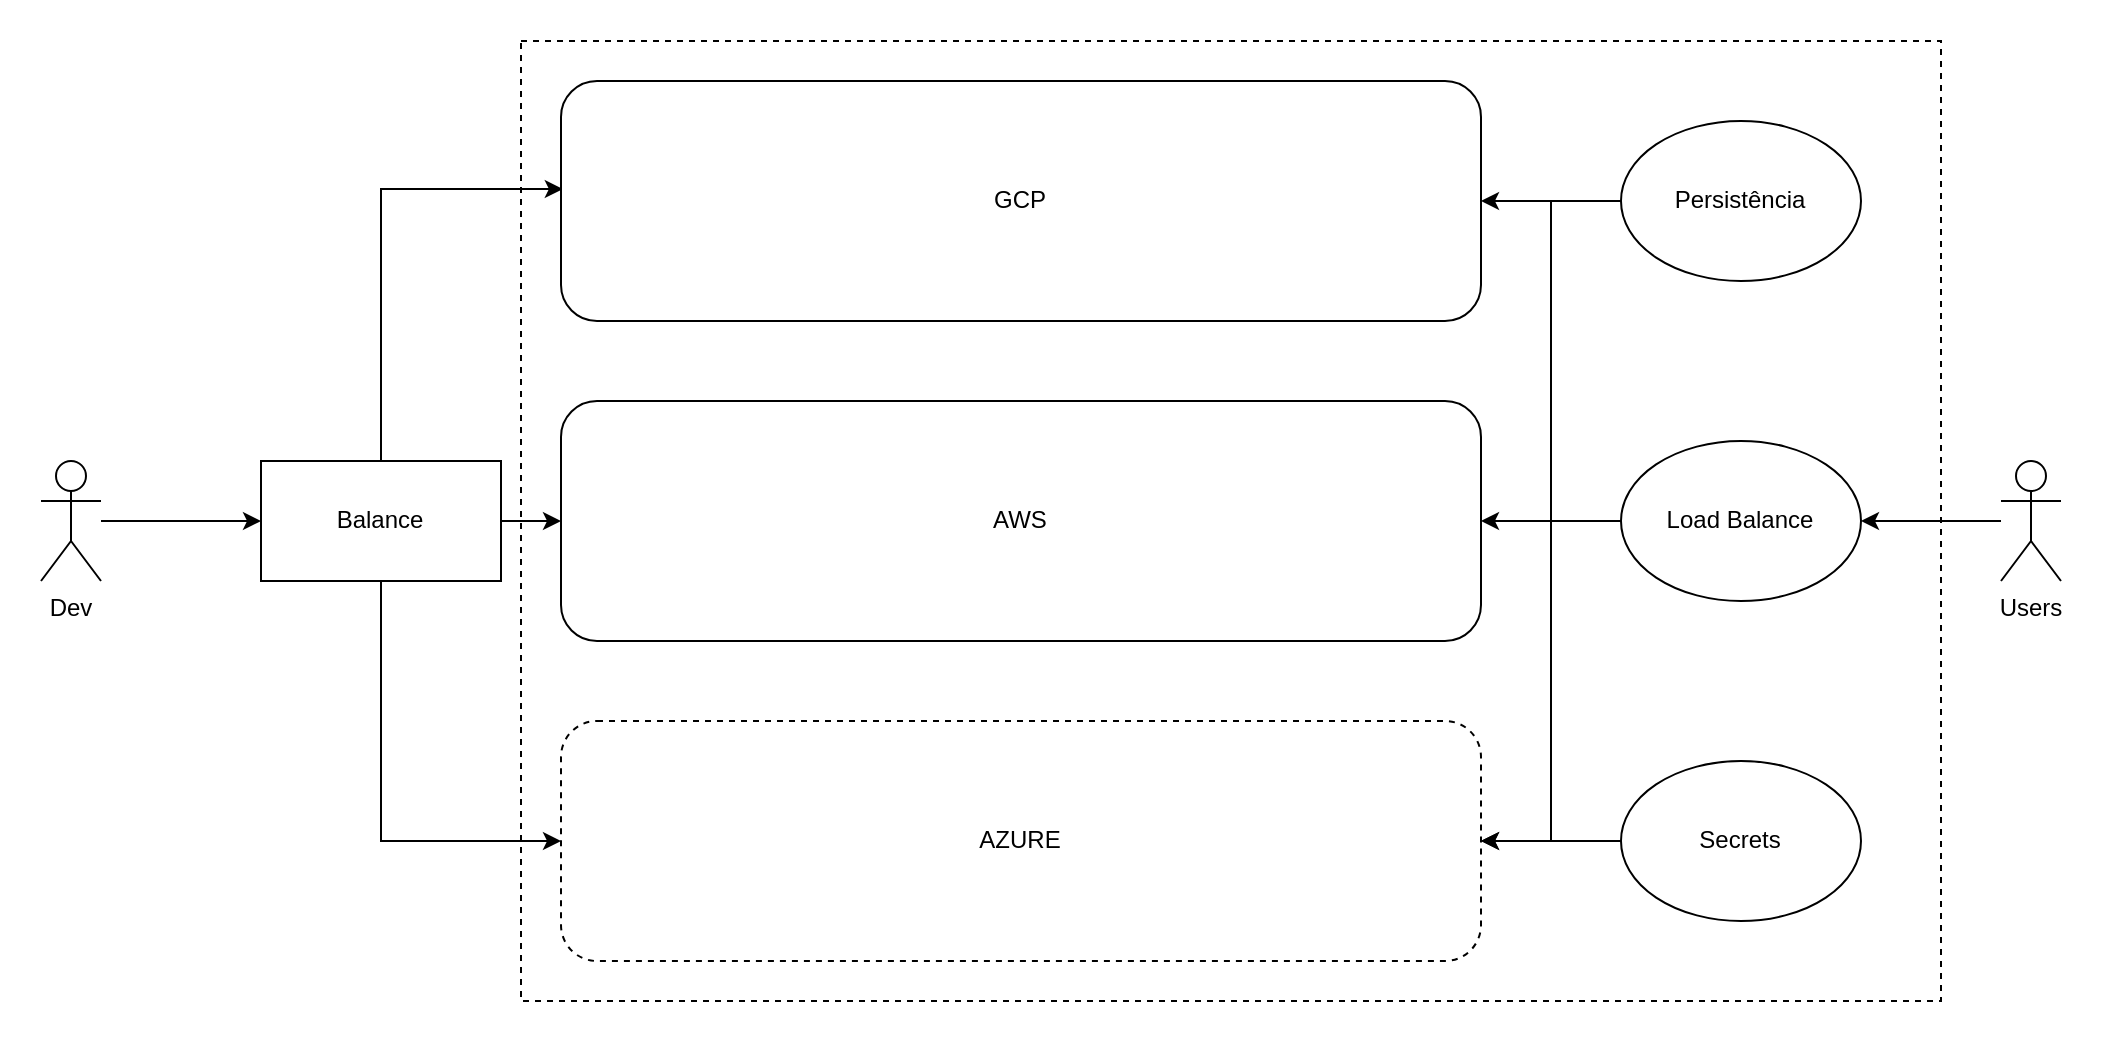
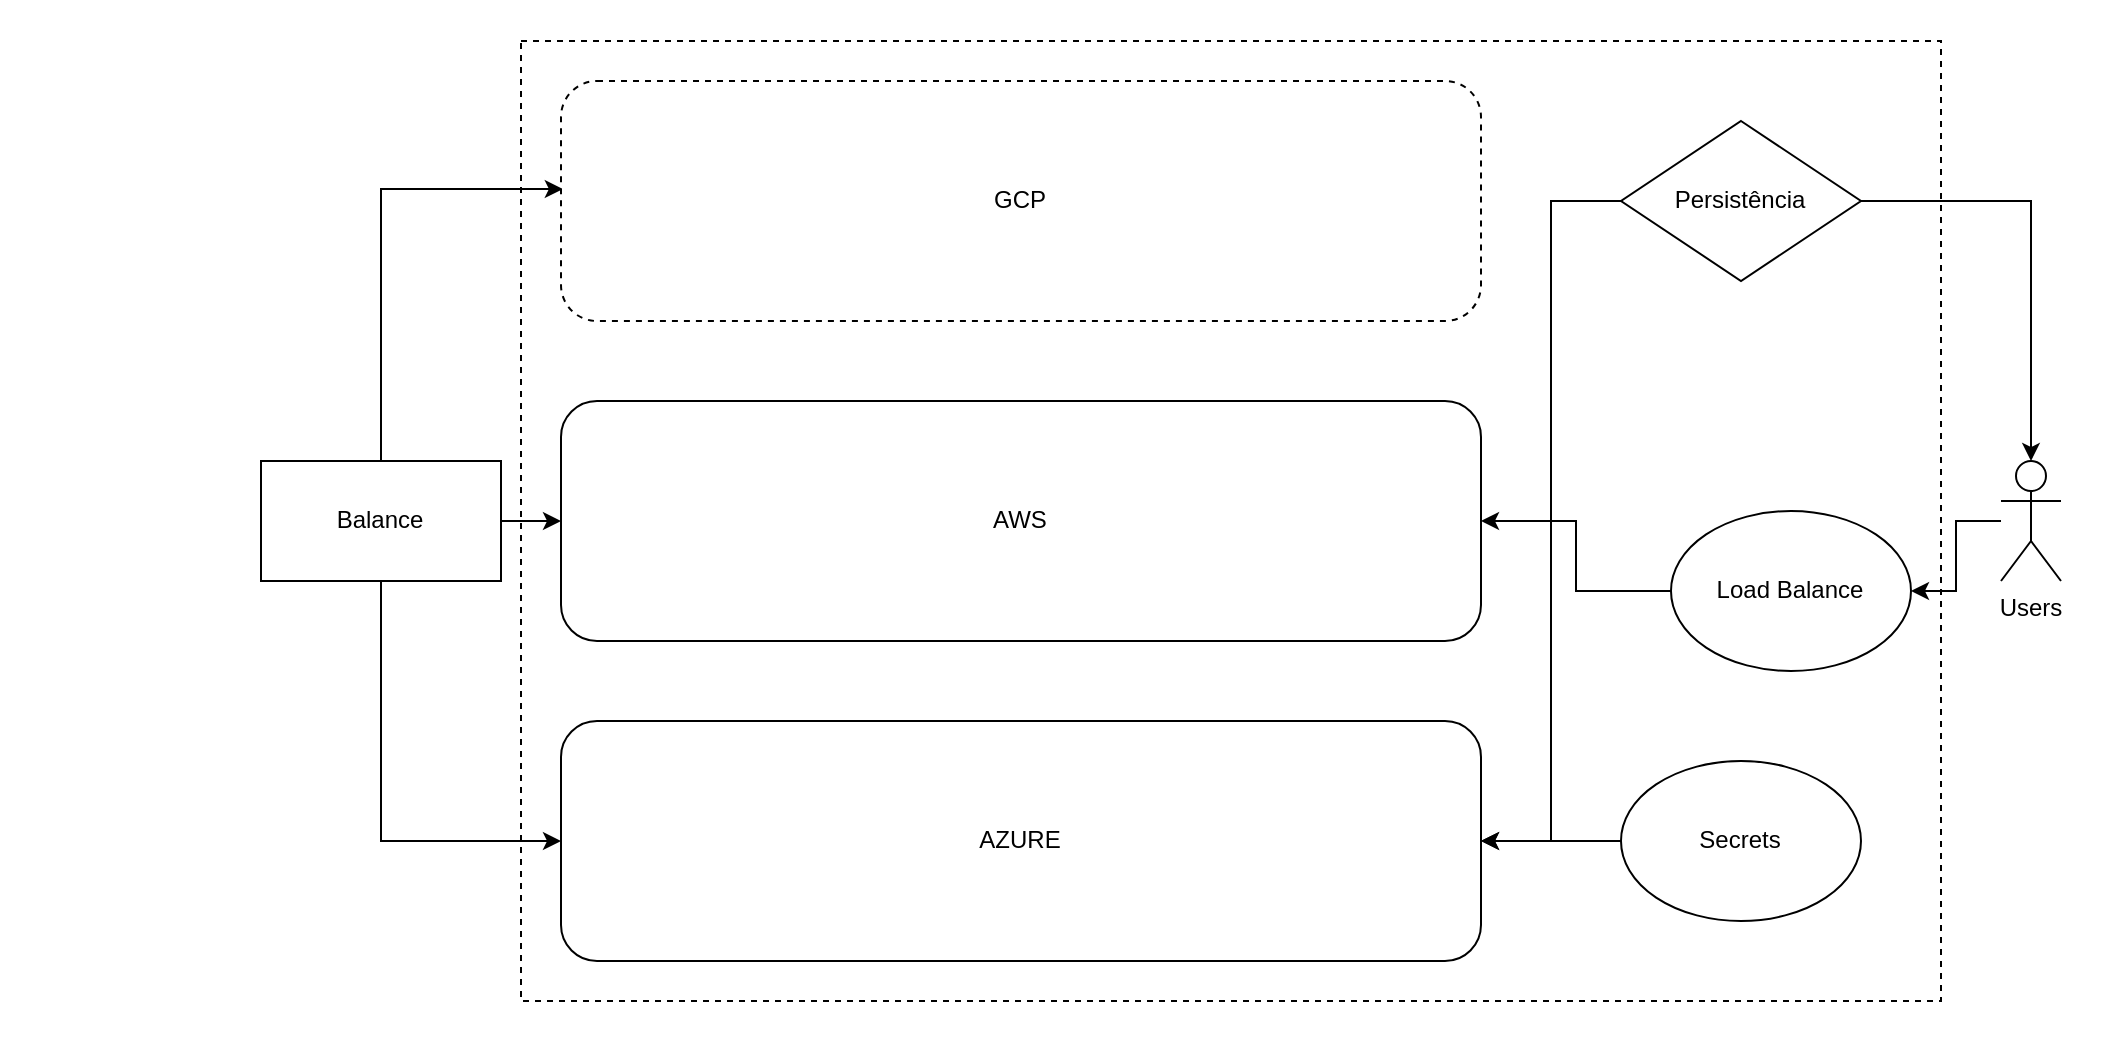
node "GCP": style solid -> dashed
edge "Persistência" -> "GCP": now "Persistência" -> "Users"
node "Persistência": shape ellipse -> diamond
node "Dev": removed
edge "Dev" -> "Balance": removed
node "Load Balance": moved (1741, 521) -> (1791, 591)
node "AZURE": style dashed -> solid
